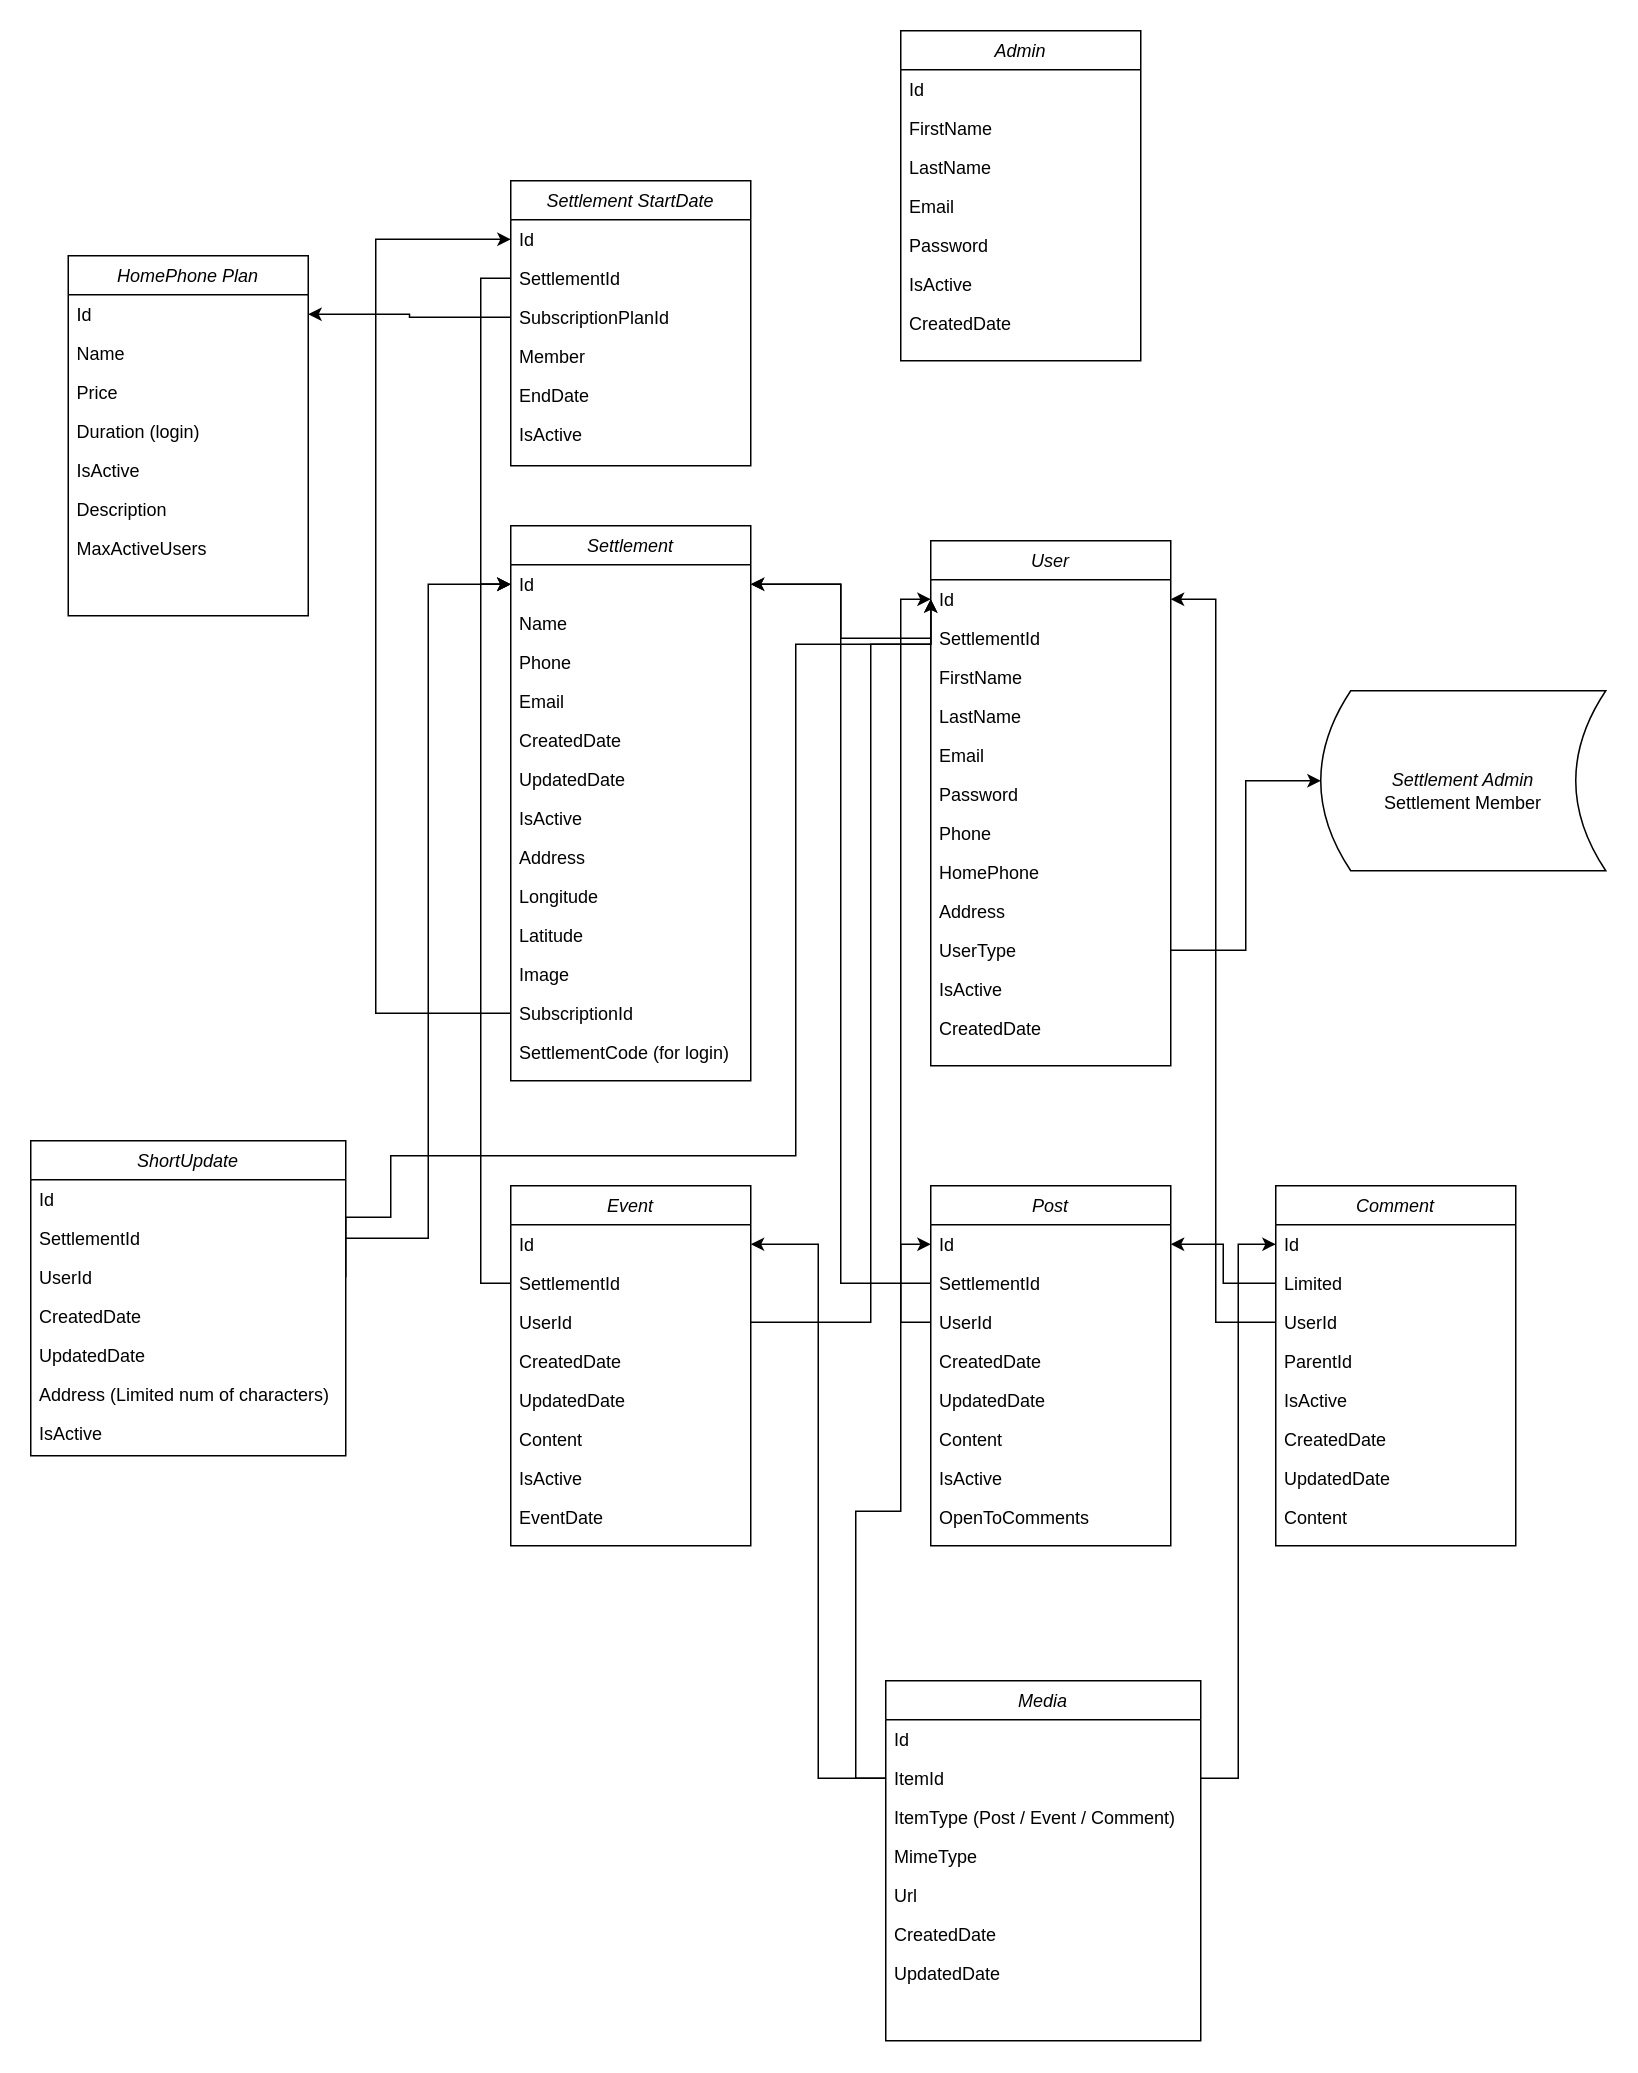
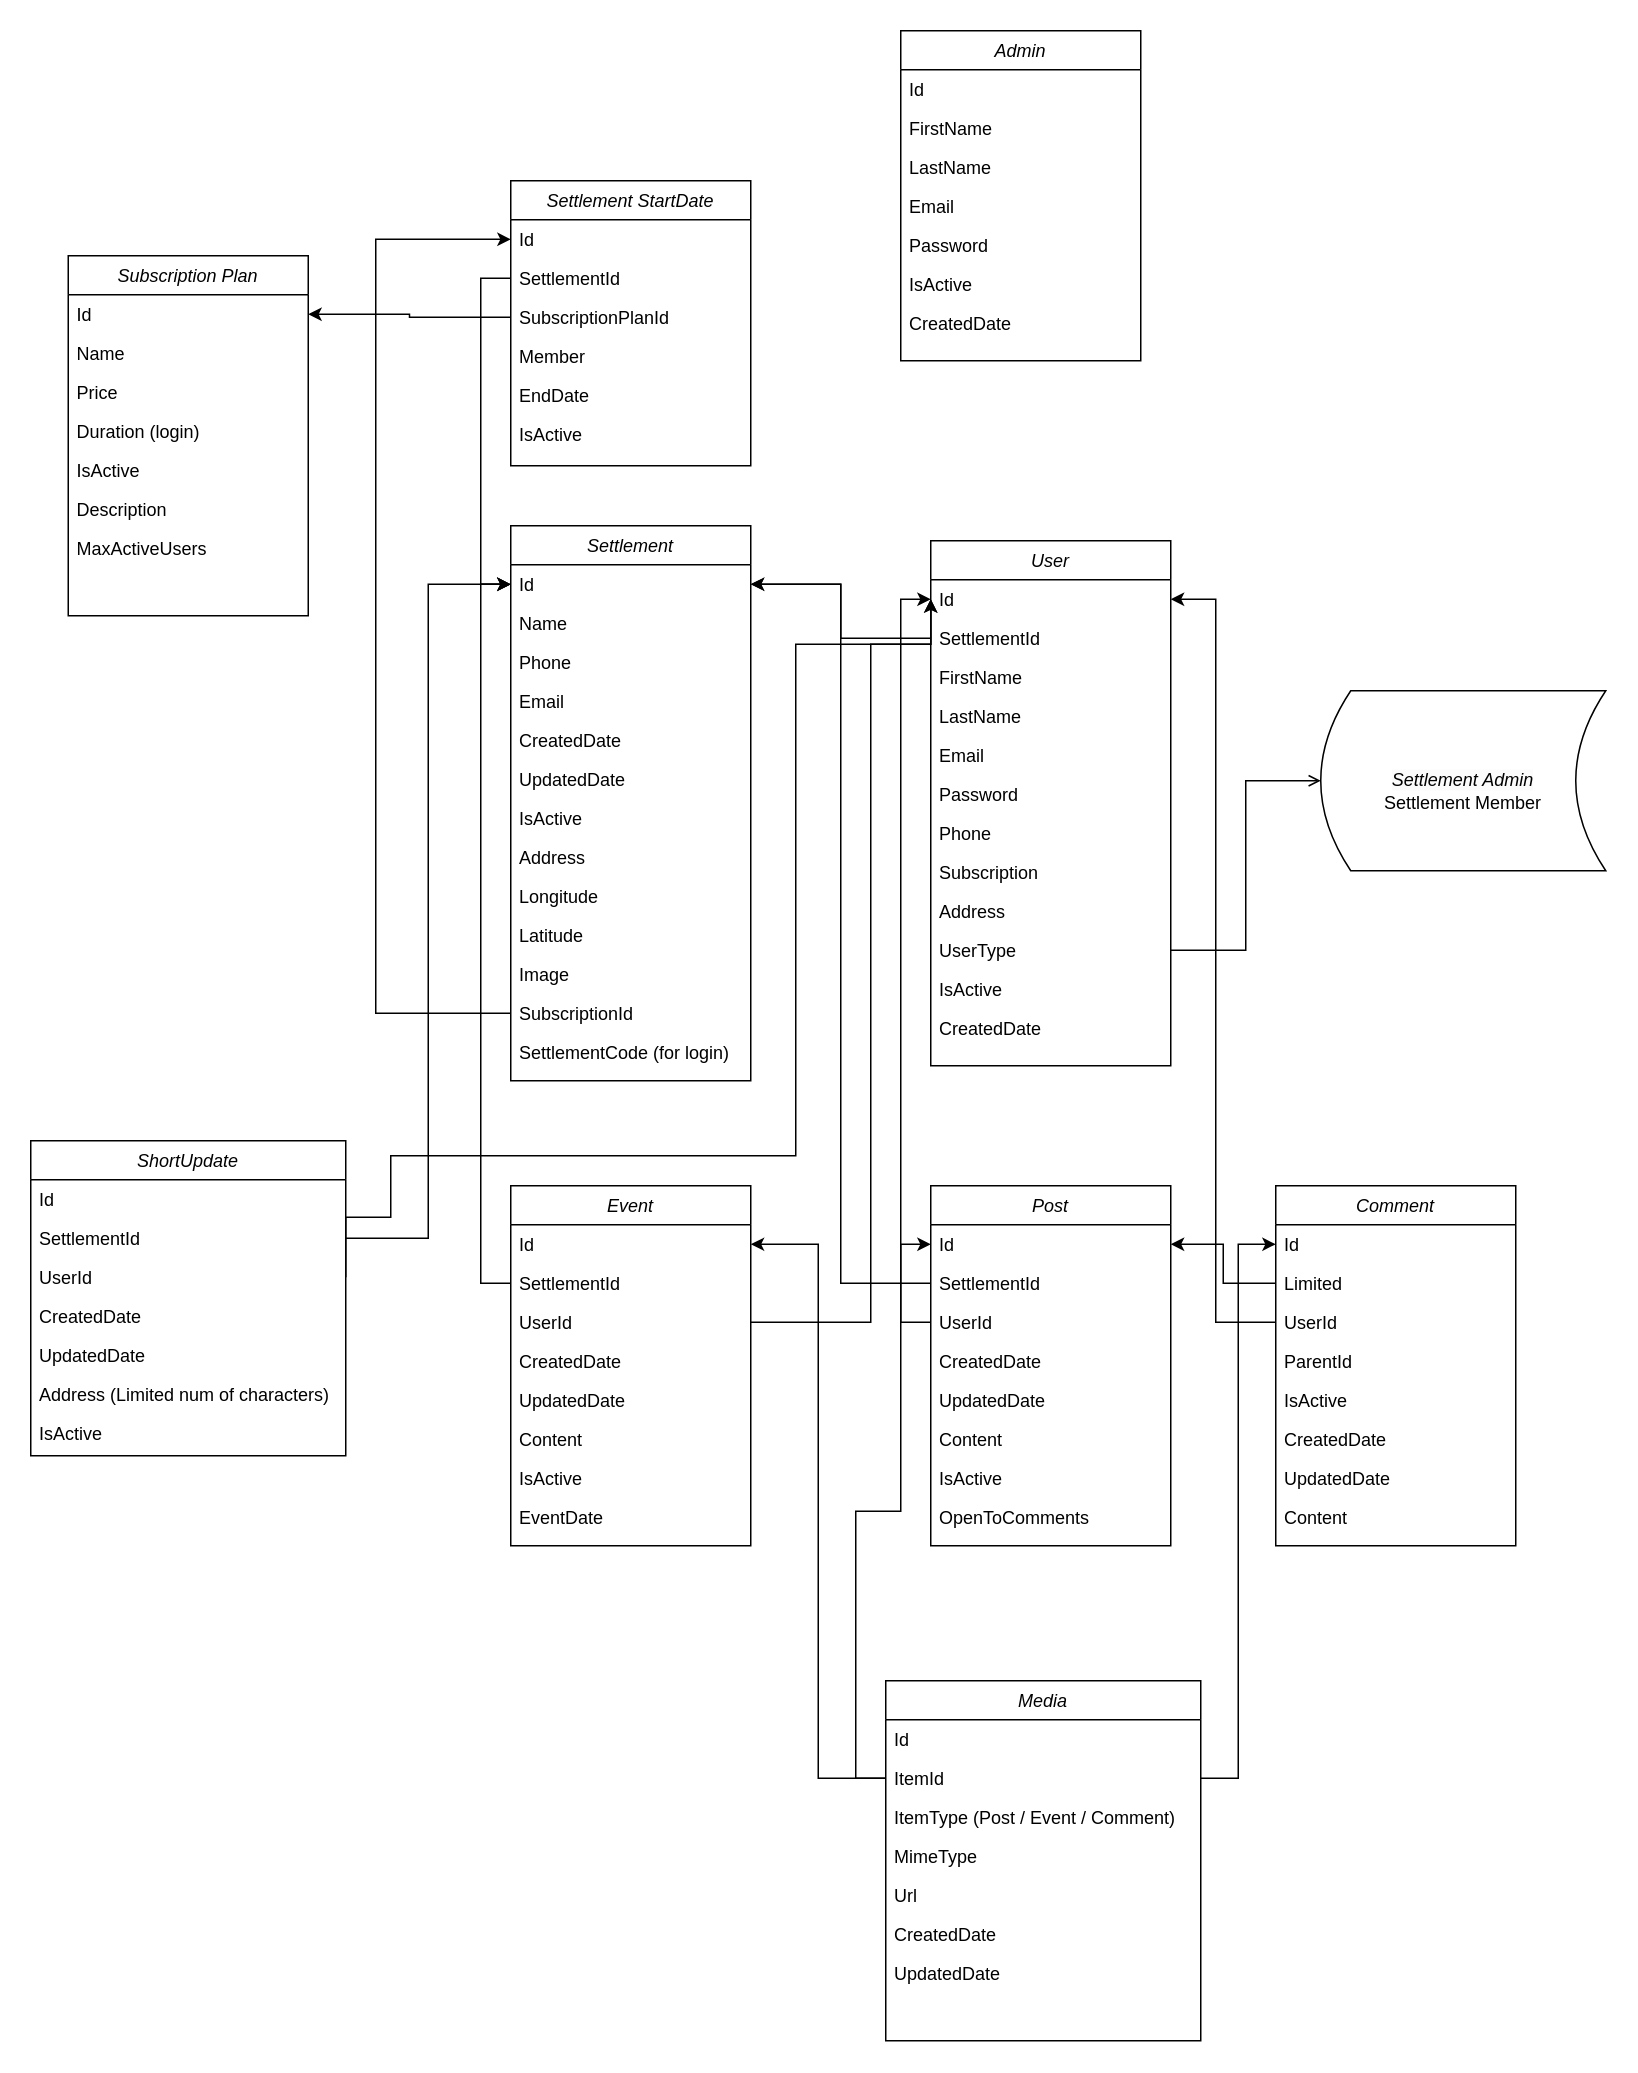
node "HomePhone Plan": label "HomePhone Plan" -> "Subscription Plan"
edge "UserType" -> "Settlement Admin Settlement Member": arrowhead classic -> open
node "HomePhone": label "HomePhone" -> "Subscription"
